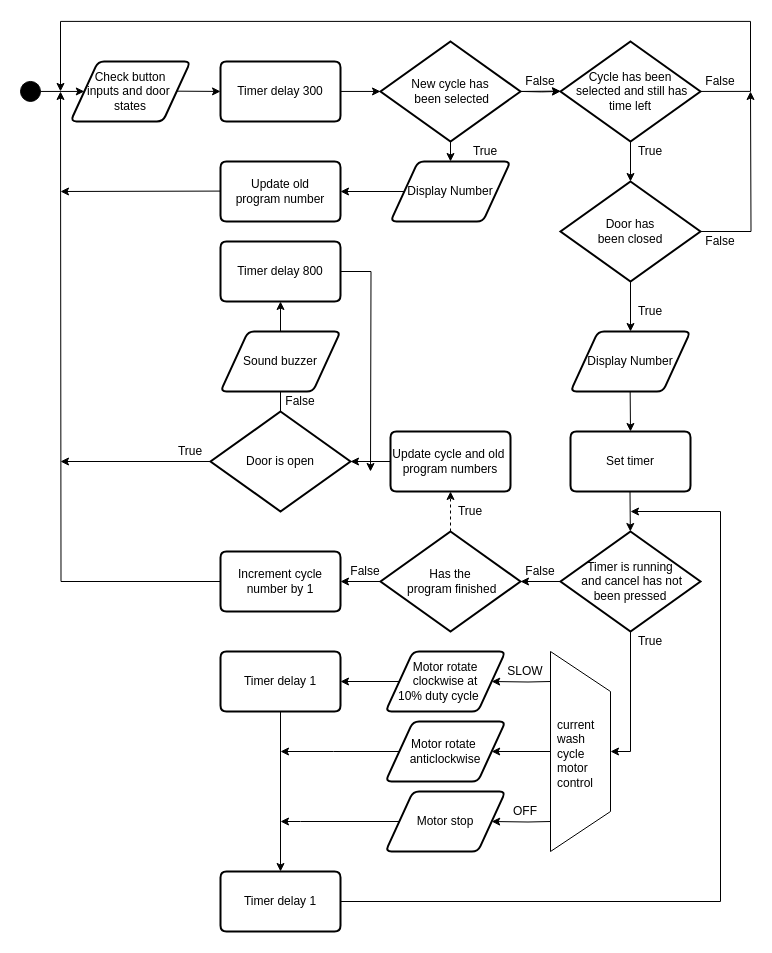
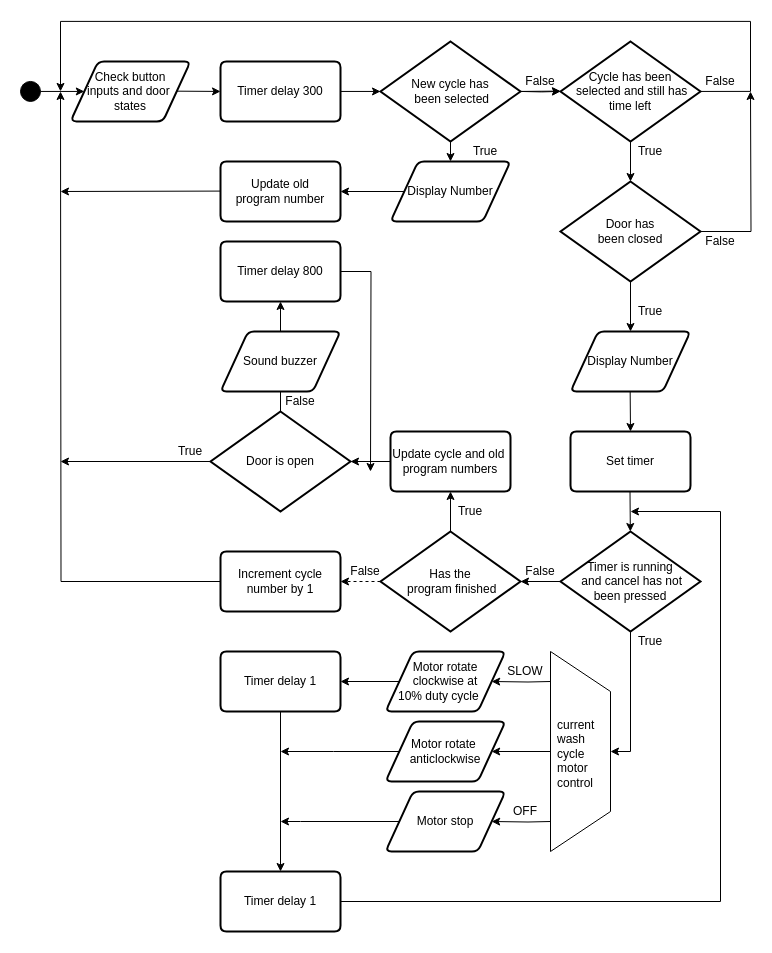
edge "Has the program finished" -> "Update cycle and old program numbers": style dashed -> solid
edge "Has the program finished" -> "Increment cycle number by 1": style solid -> dashed
